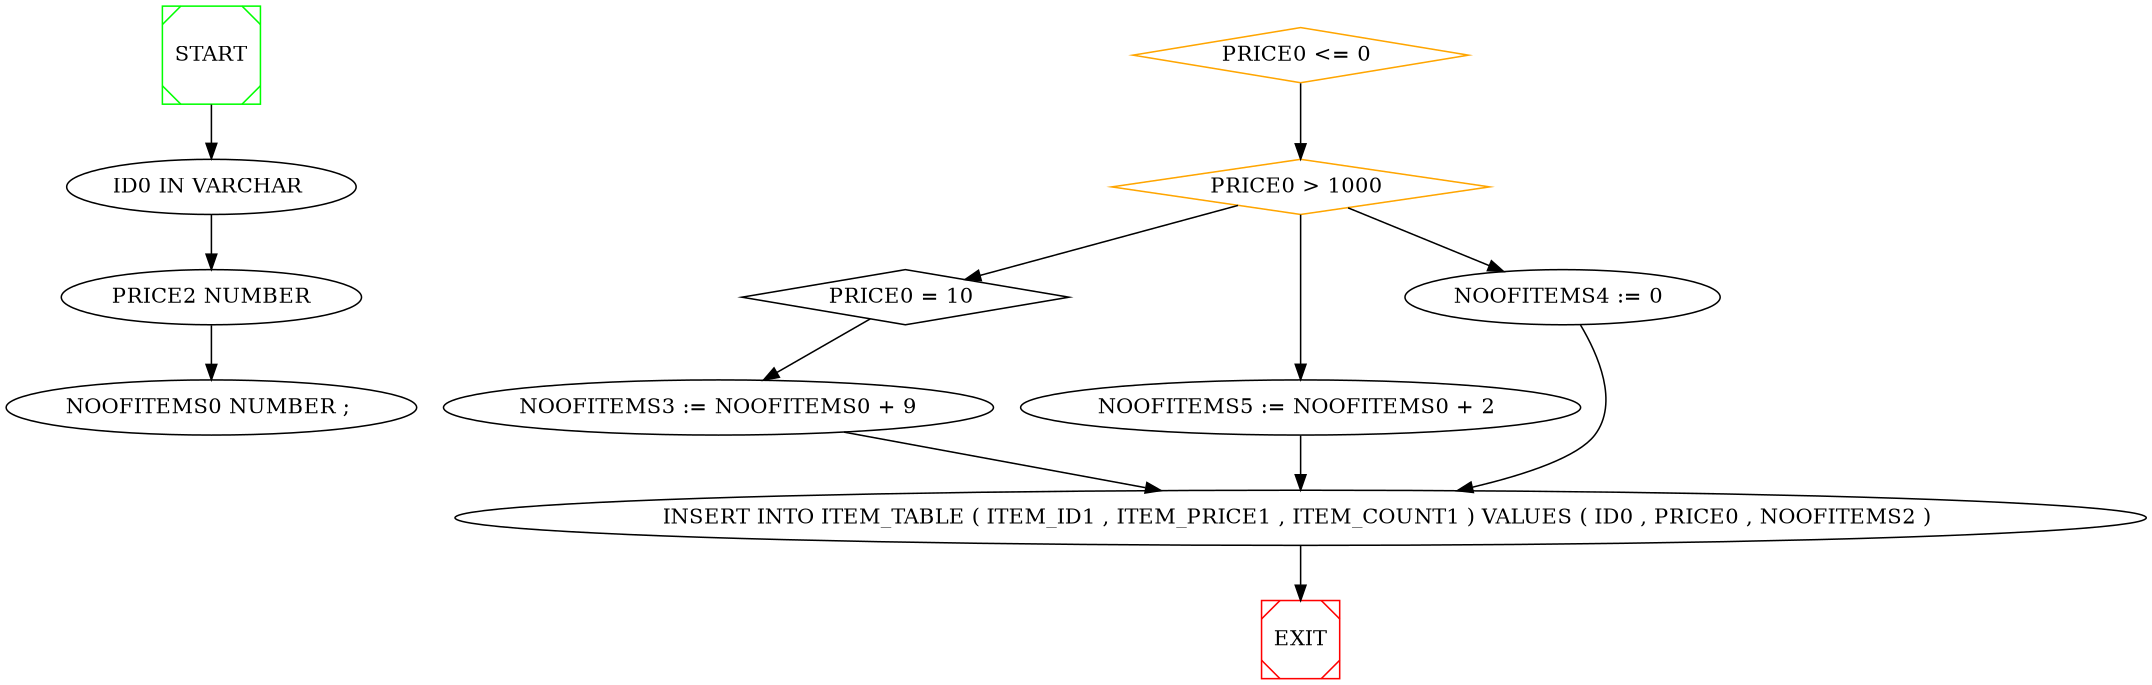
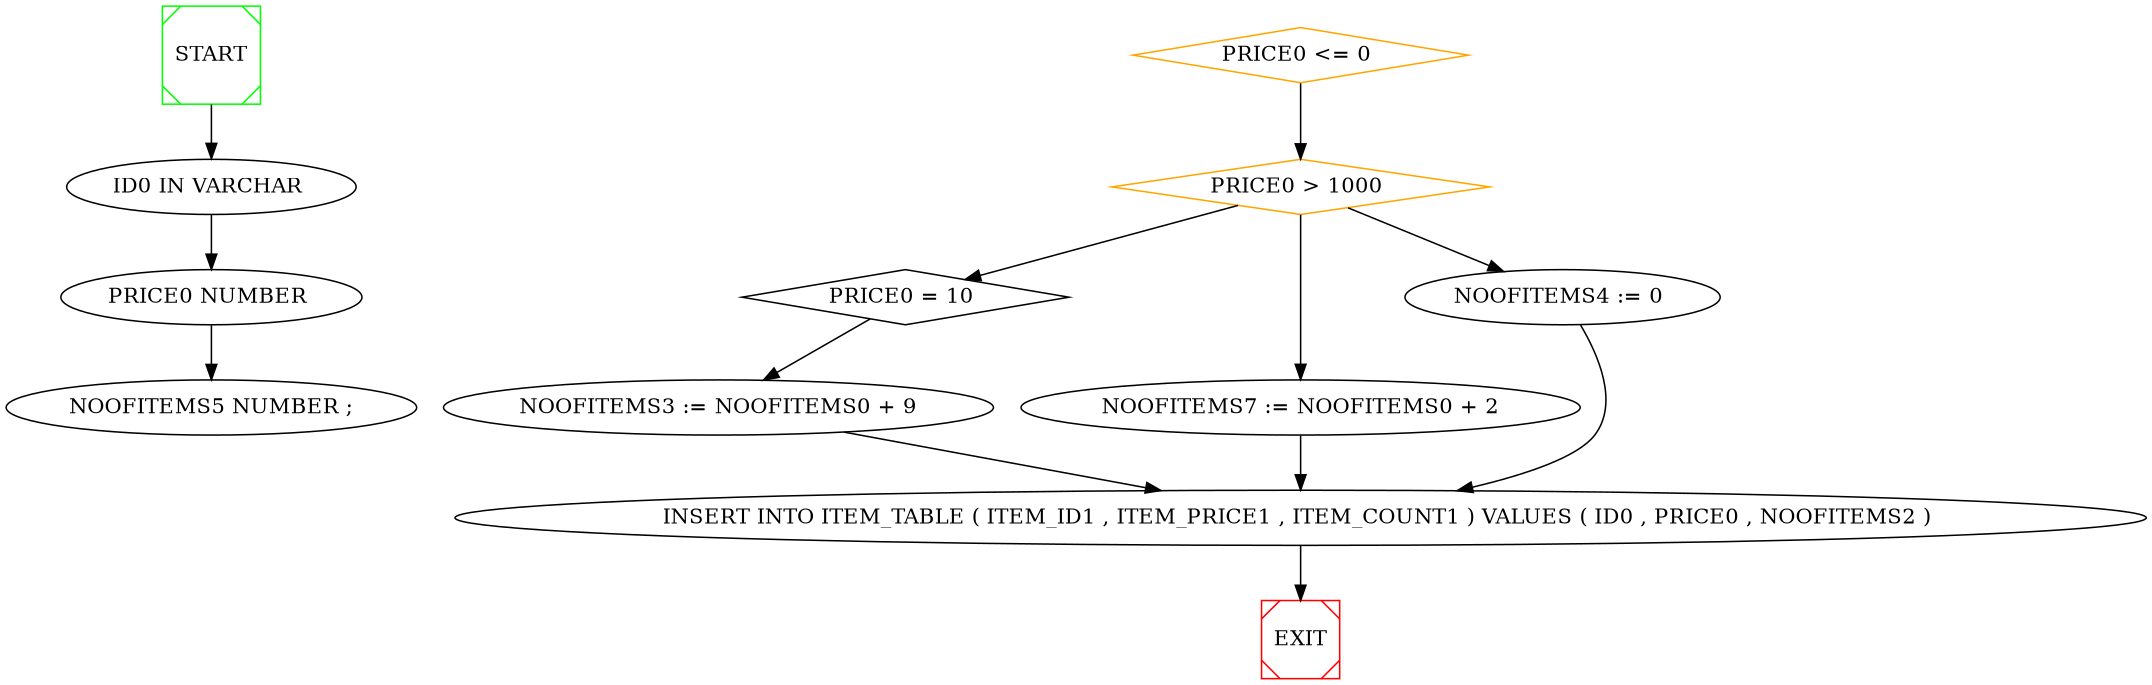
node "PRICE2 NUMBER": label "PRICE2 NUMBER" -> "PRICE0 NUMBER"
node "NOOFITEMS0 NUMBER ;": label "NOOFITEMS0 NUMBER ;" -> "NOOFITEMS5 NUMBER ;"
node "NOOFITEMS5 := NOOFITEMS0 + 2": label "NOOFITEMS5 := NOOFITEMS0 + 2" -> "NOOFITEMS7 := NOOFITEMS0 + 2"
